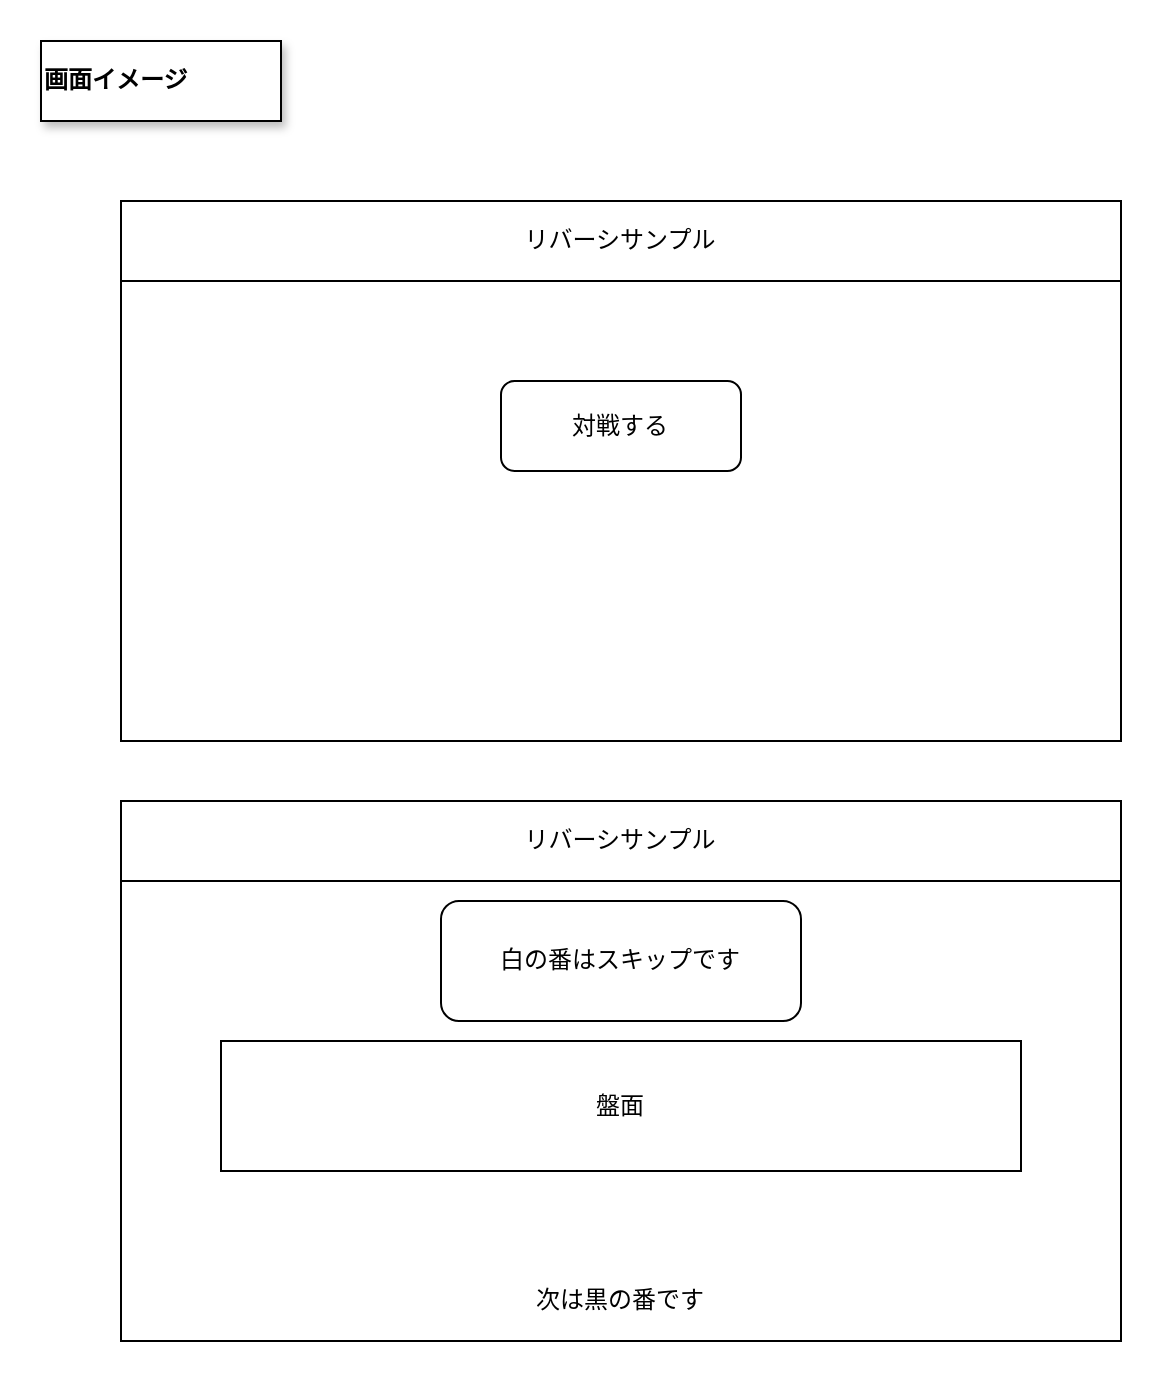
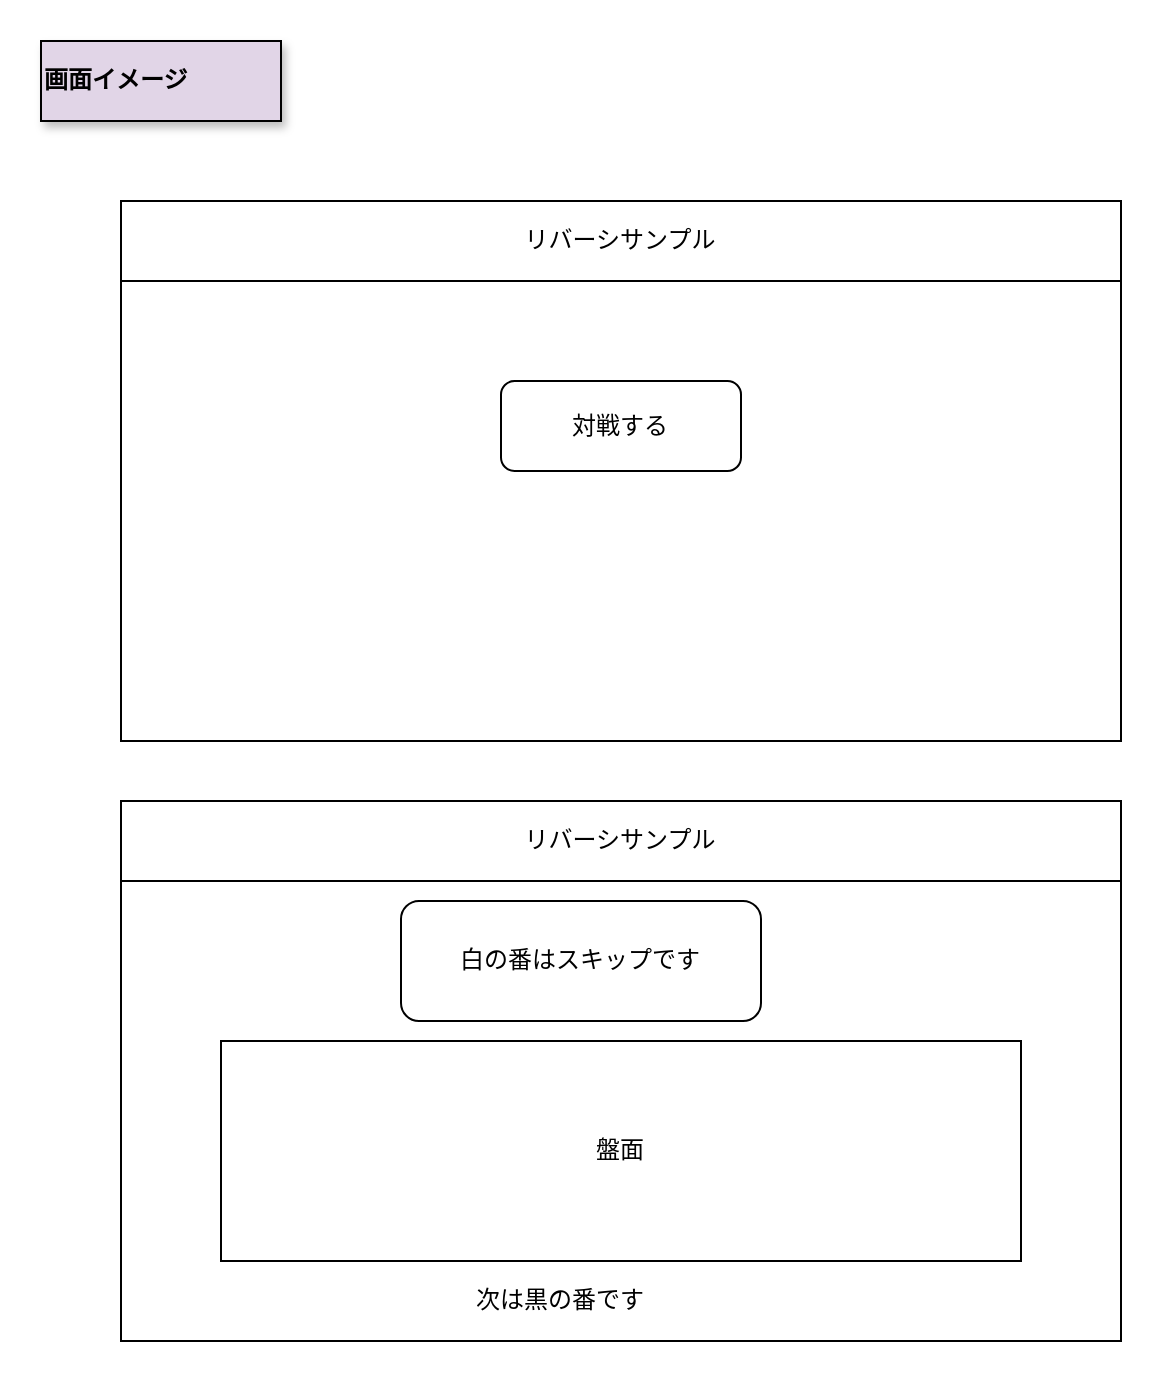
node "画面イメージ": fillcolor #ffffff -> #e1d5e7
node "白の番はスキップです": moved (621, 961) -> (581, 961)
node "盤面": size 800x130 -> 800x220
node "次は黒の番です": moved (621, 1301) -> (561, 1301)
